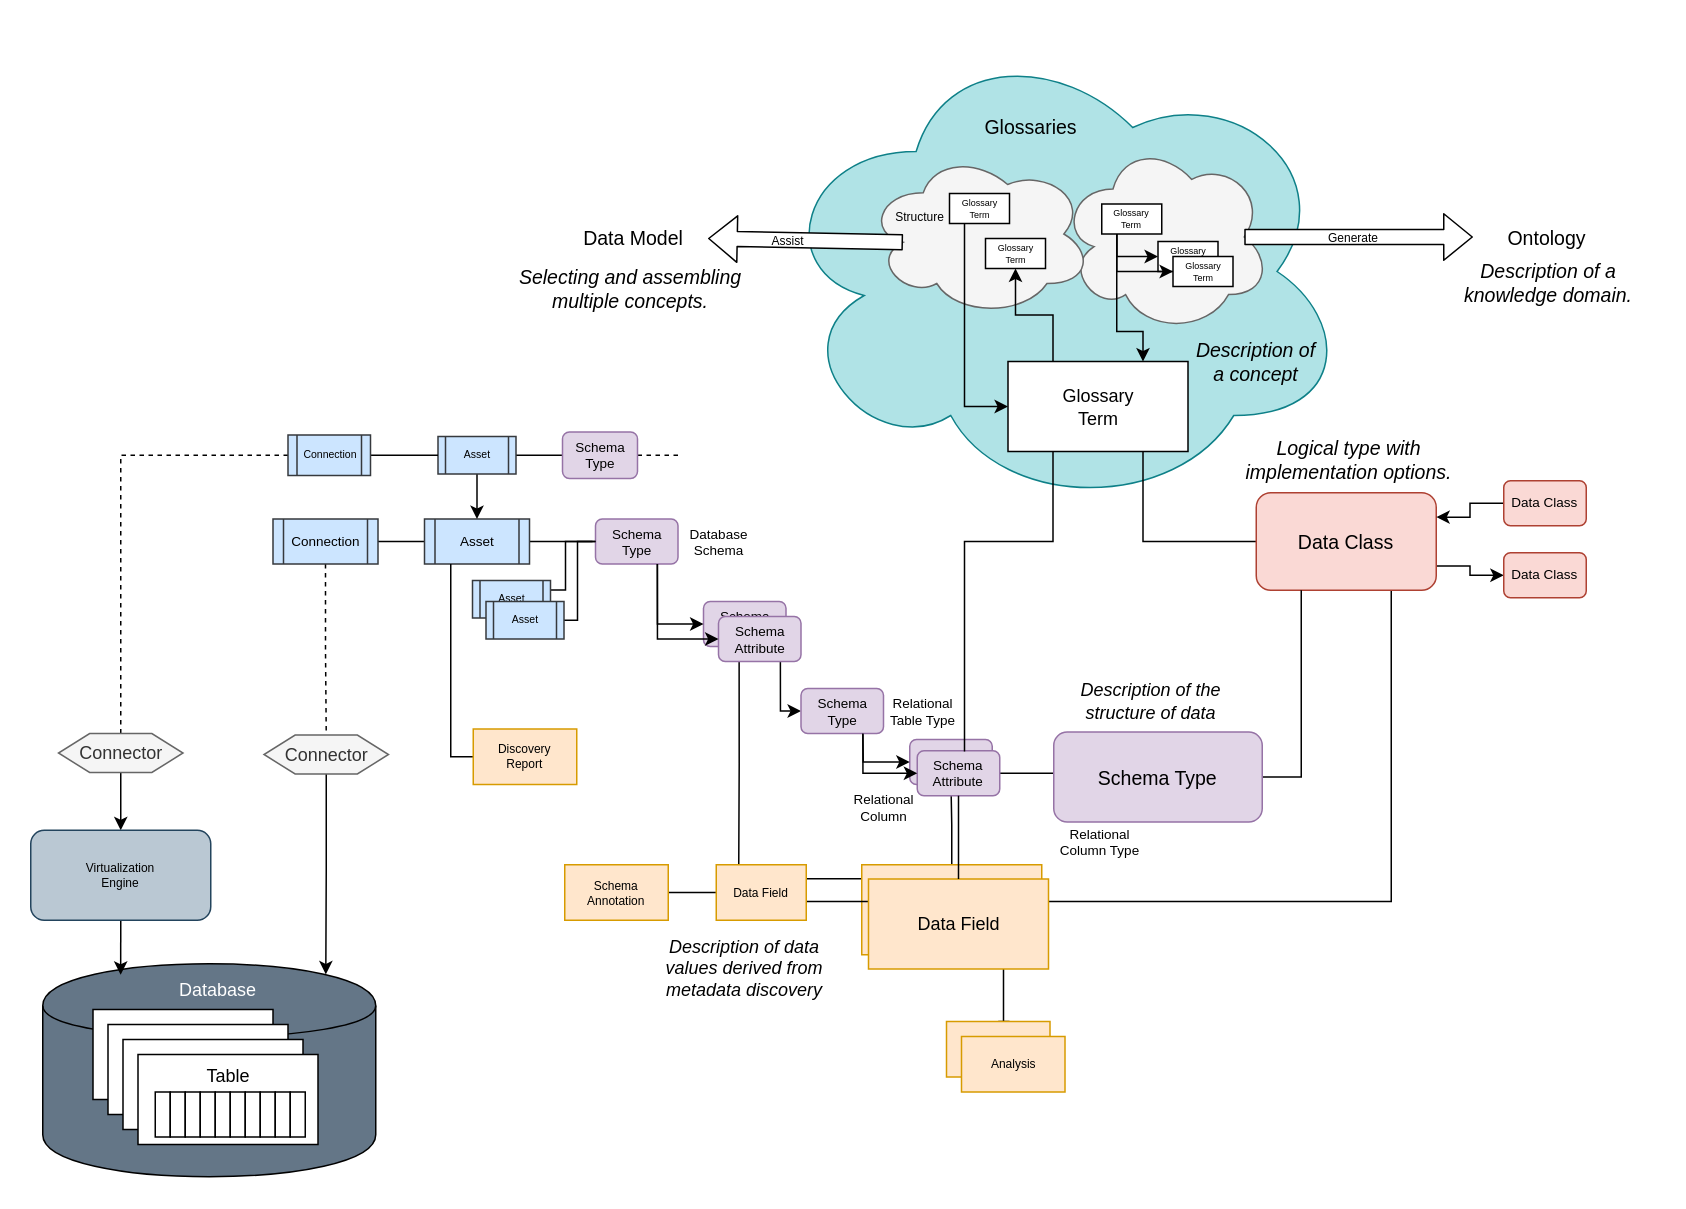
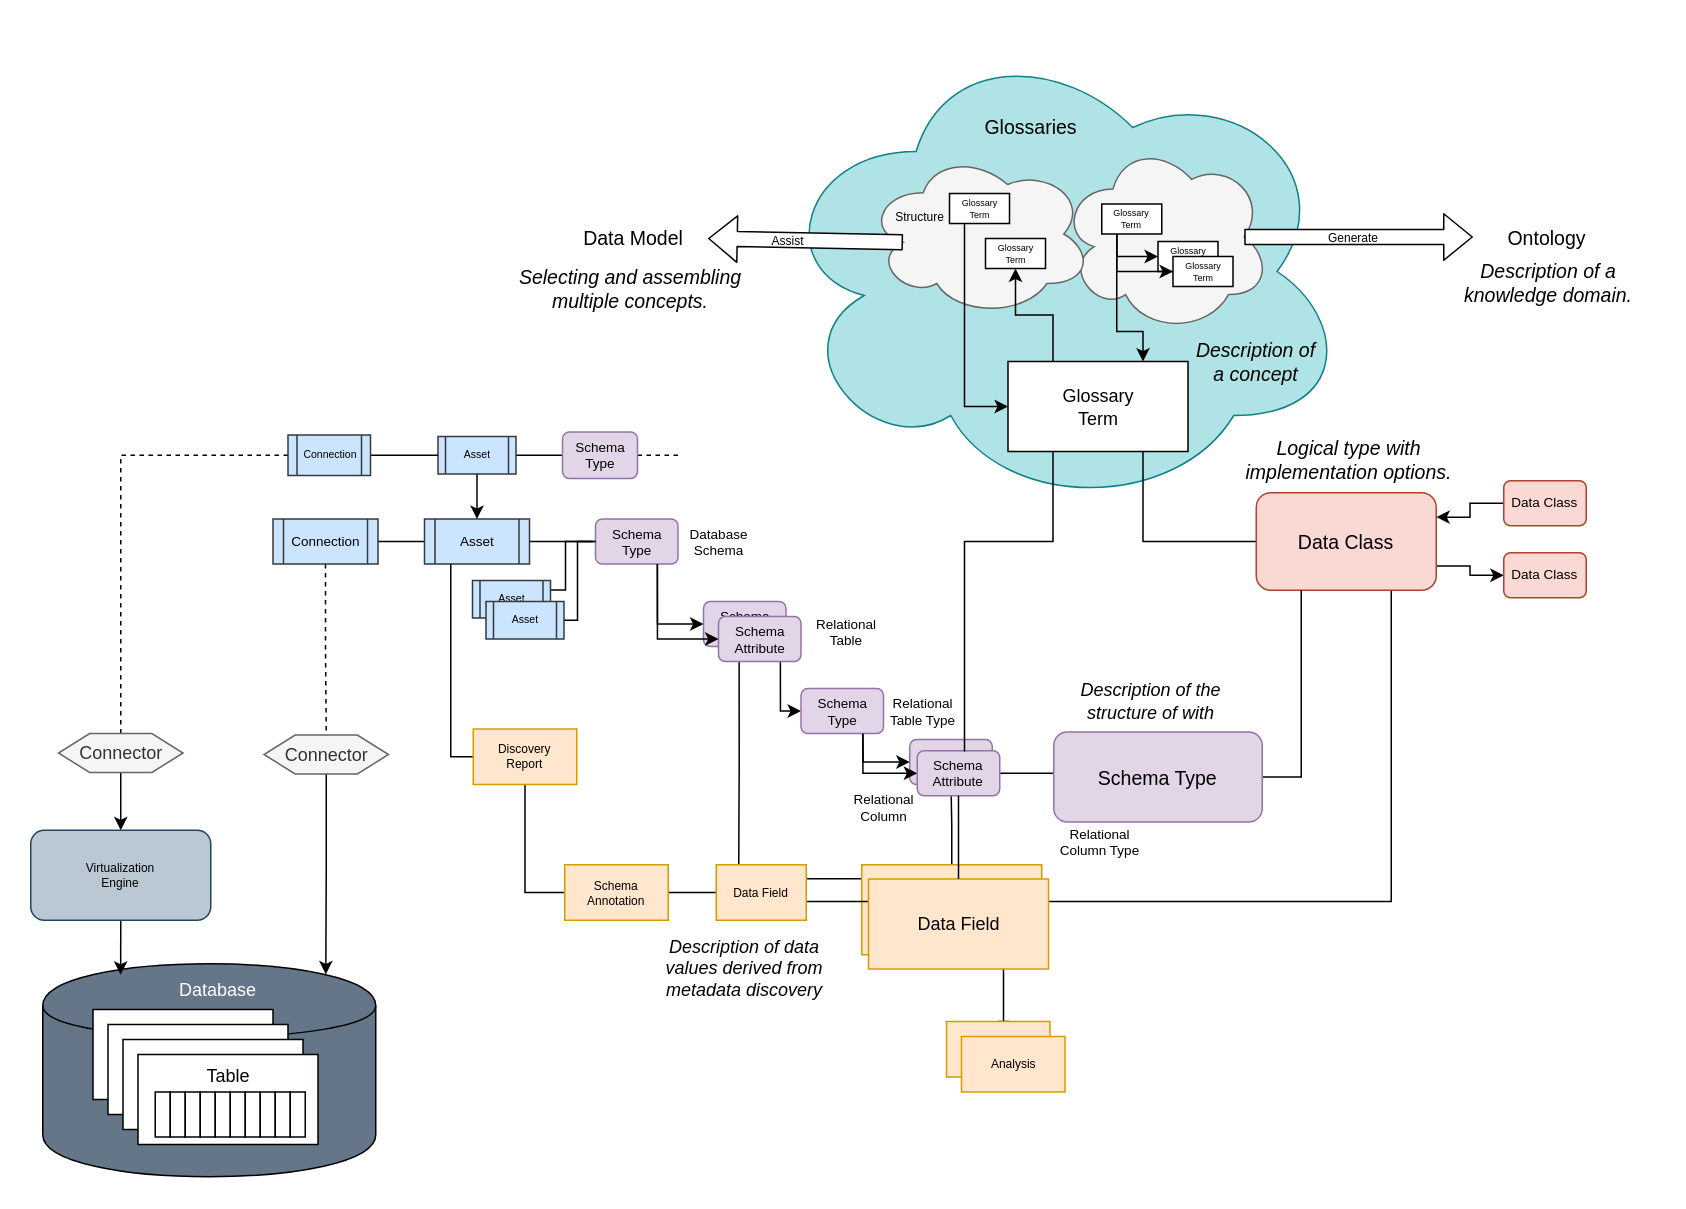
node "Relational Table": added
node "Description of the structure of data": label "Description of the structure of data" -> "Description of the structure of with"
edge "Discovery Report" -- "Schema Annotation": added
